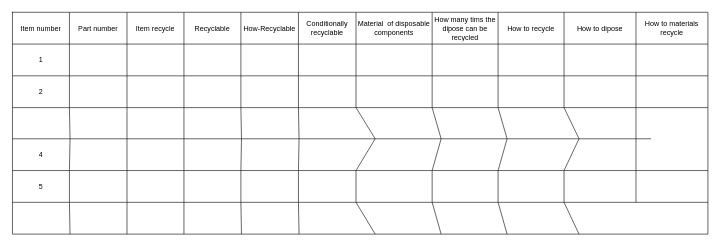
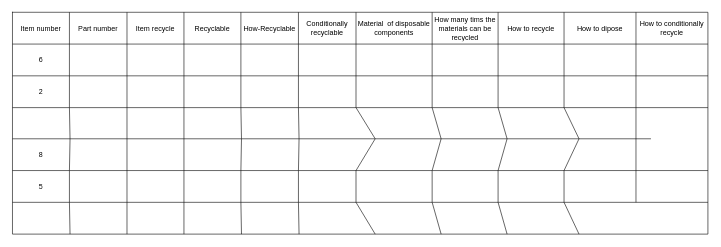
node "How many tims the dipose can be recycled": label "How many tims the dipose can be recycled" -> "How many tims the materials can be recycled"
node "How to materials recycle": label "How to materials recycle" -> "How to conditionally recycle"
node "1": label "1" -> "6"
node "4": label "4" -> "8"
